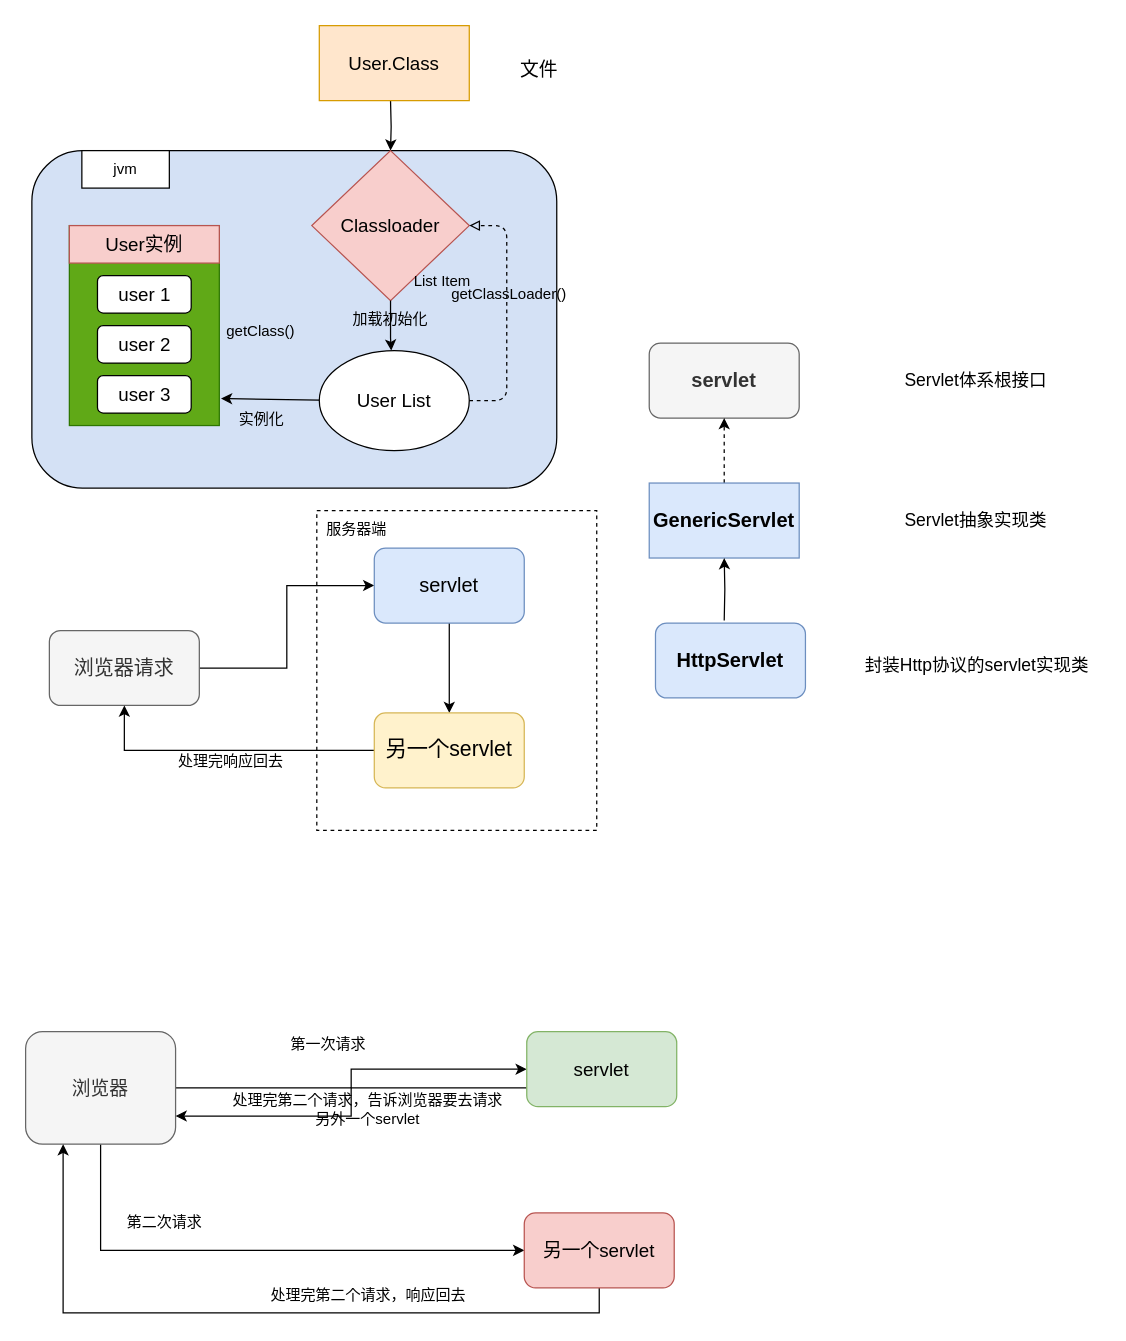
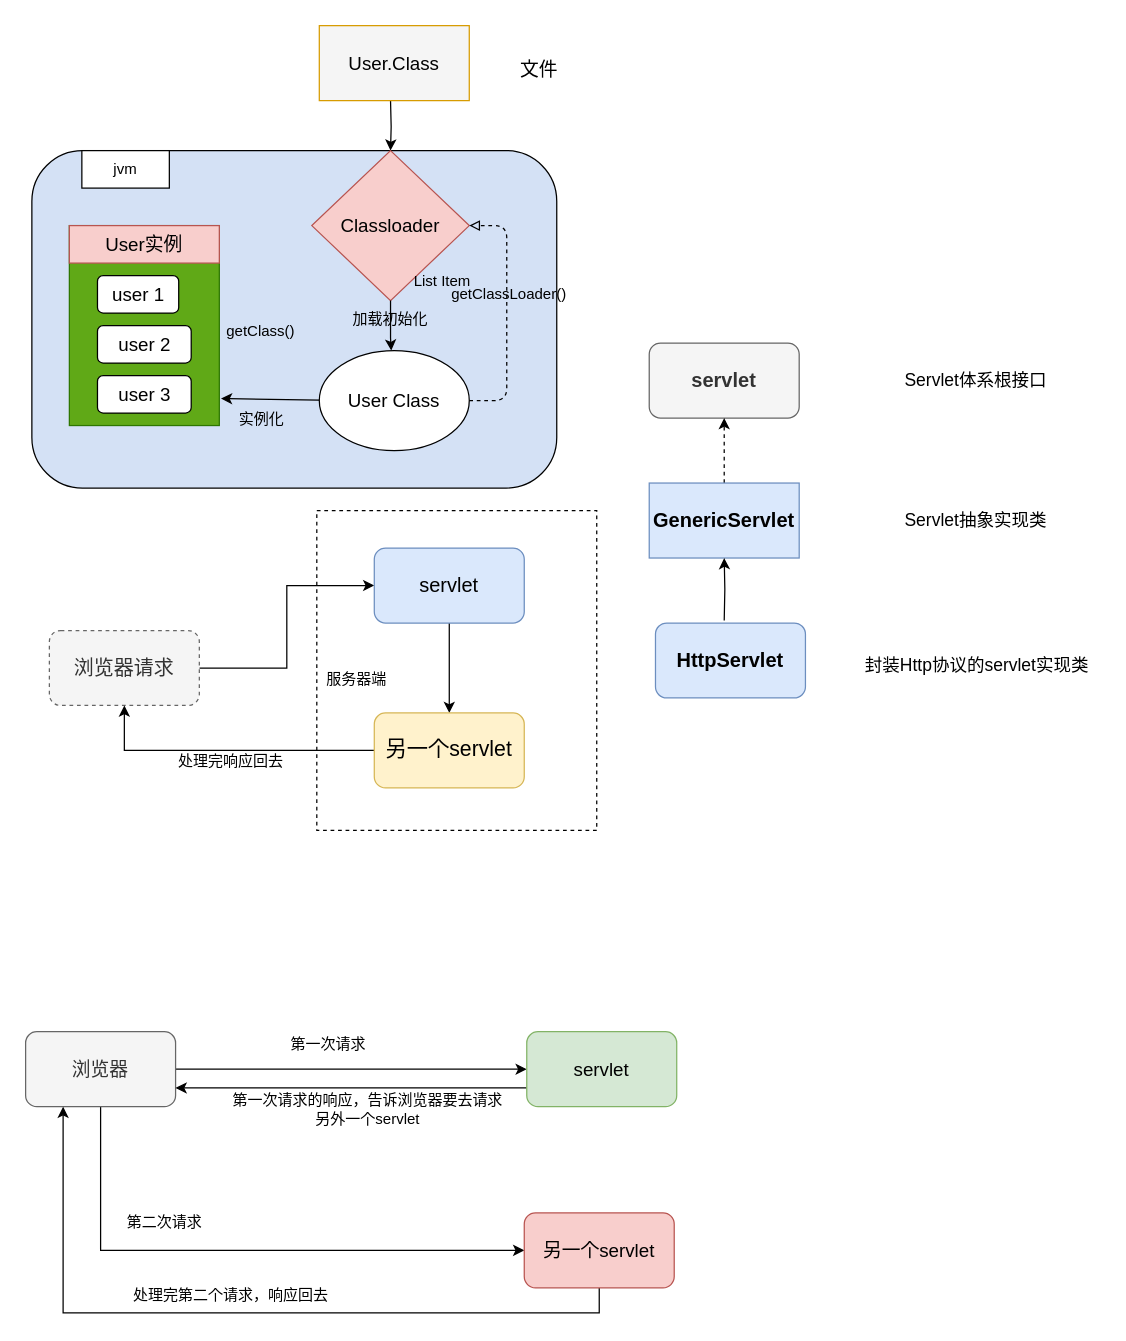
node "User.Class": fillcolor #ffe6cc -> #f5f5f5
node "user 1": size 94x38 -> 81x38
node "User List": label "User List" -> "User Class"
node "服务器端": moved (357, 529) -> (357, 679)
node "浏览器请求": style solid -> dashed
node "浏览器": size 150x113 -> 150x75
node "处理完第二个请求，告诉浏览器要去请求另外一个servlet": label "处理完第二个请求，告诉浏览器要去请求另外一个servlet" -> "第一次请求的响应，告诉浏览器要去请求另外一个servlet"
node "处理完第二个请求，响应回去": moved (369, 1296) -> (231, 1296)
